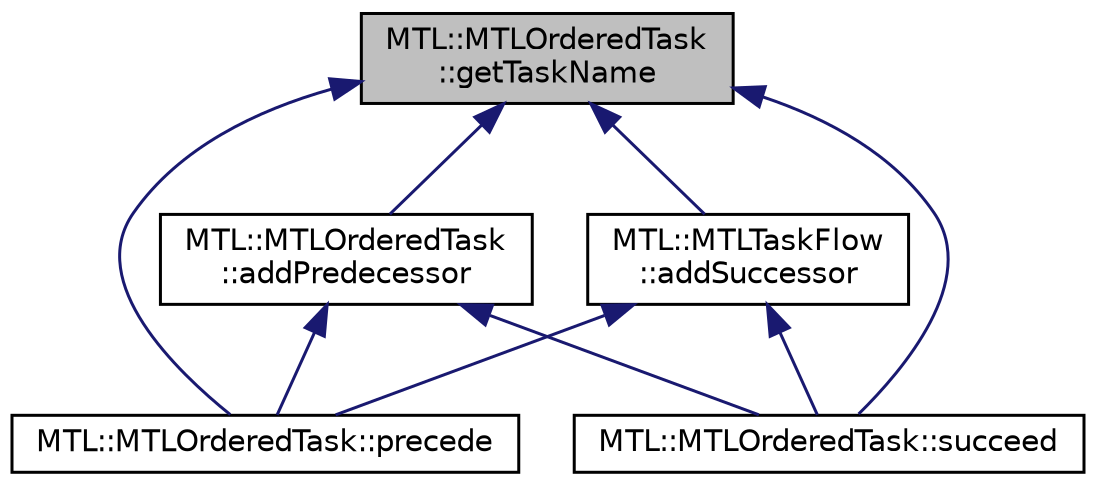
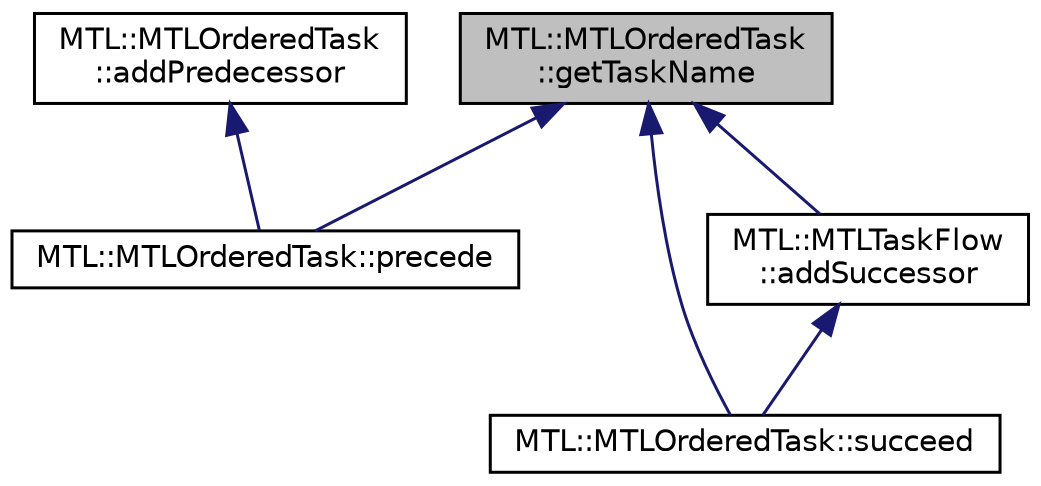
edge "MTL::MTLOrderedTask ::addPredecessor" -> "MTL::MTLOrderedTask ::getTaskName": removed
edge "MTL::MTLOrderedTask::precede" -> "MTL::MTLTaskFlow ::addSuccessor": removed
edge "MTL::MTLOrderedTask::succeed" -> "MTL::MTLOrderedTask ::addPredecessor": removed
